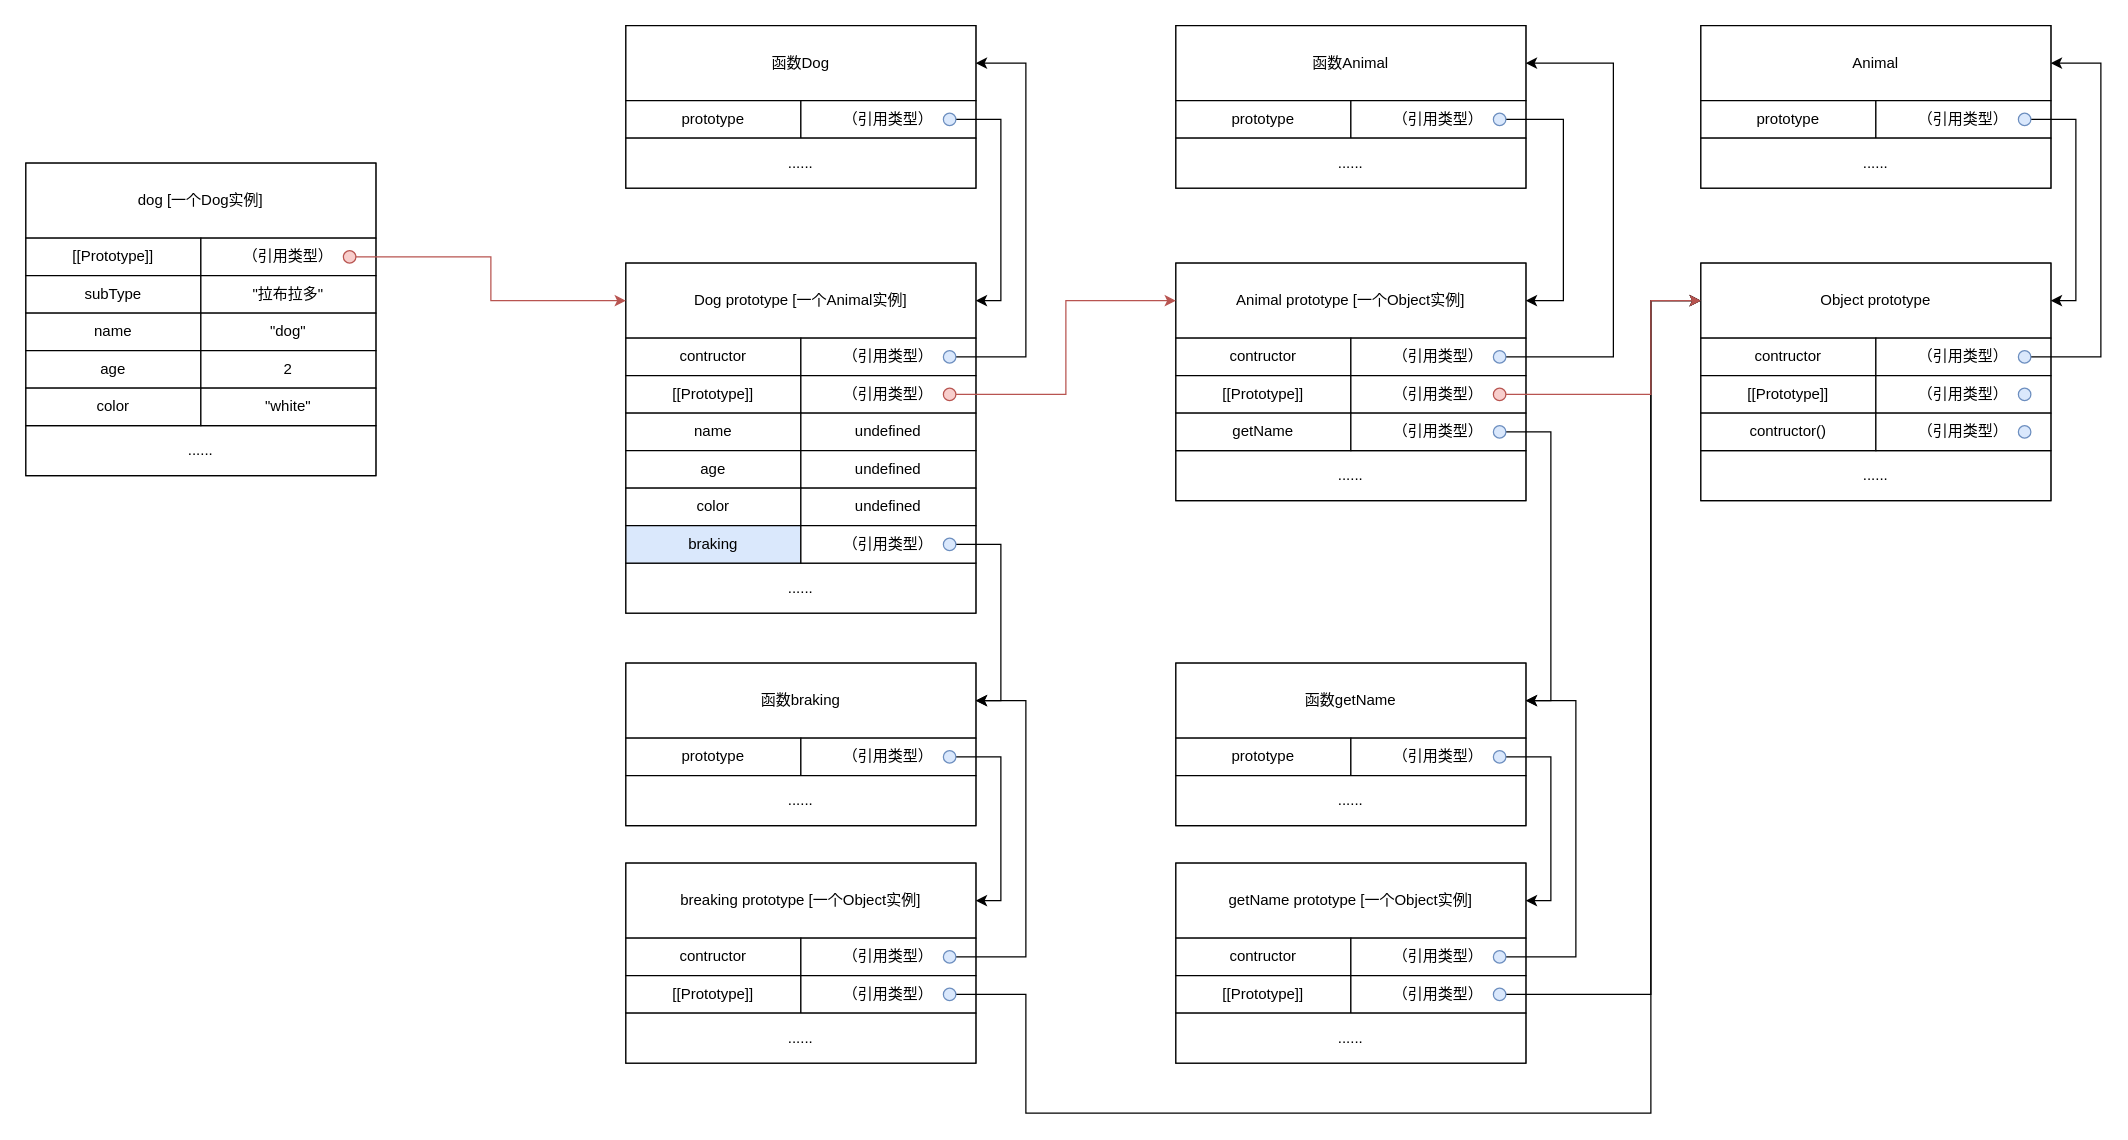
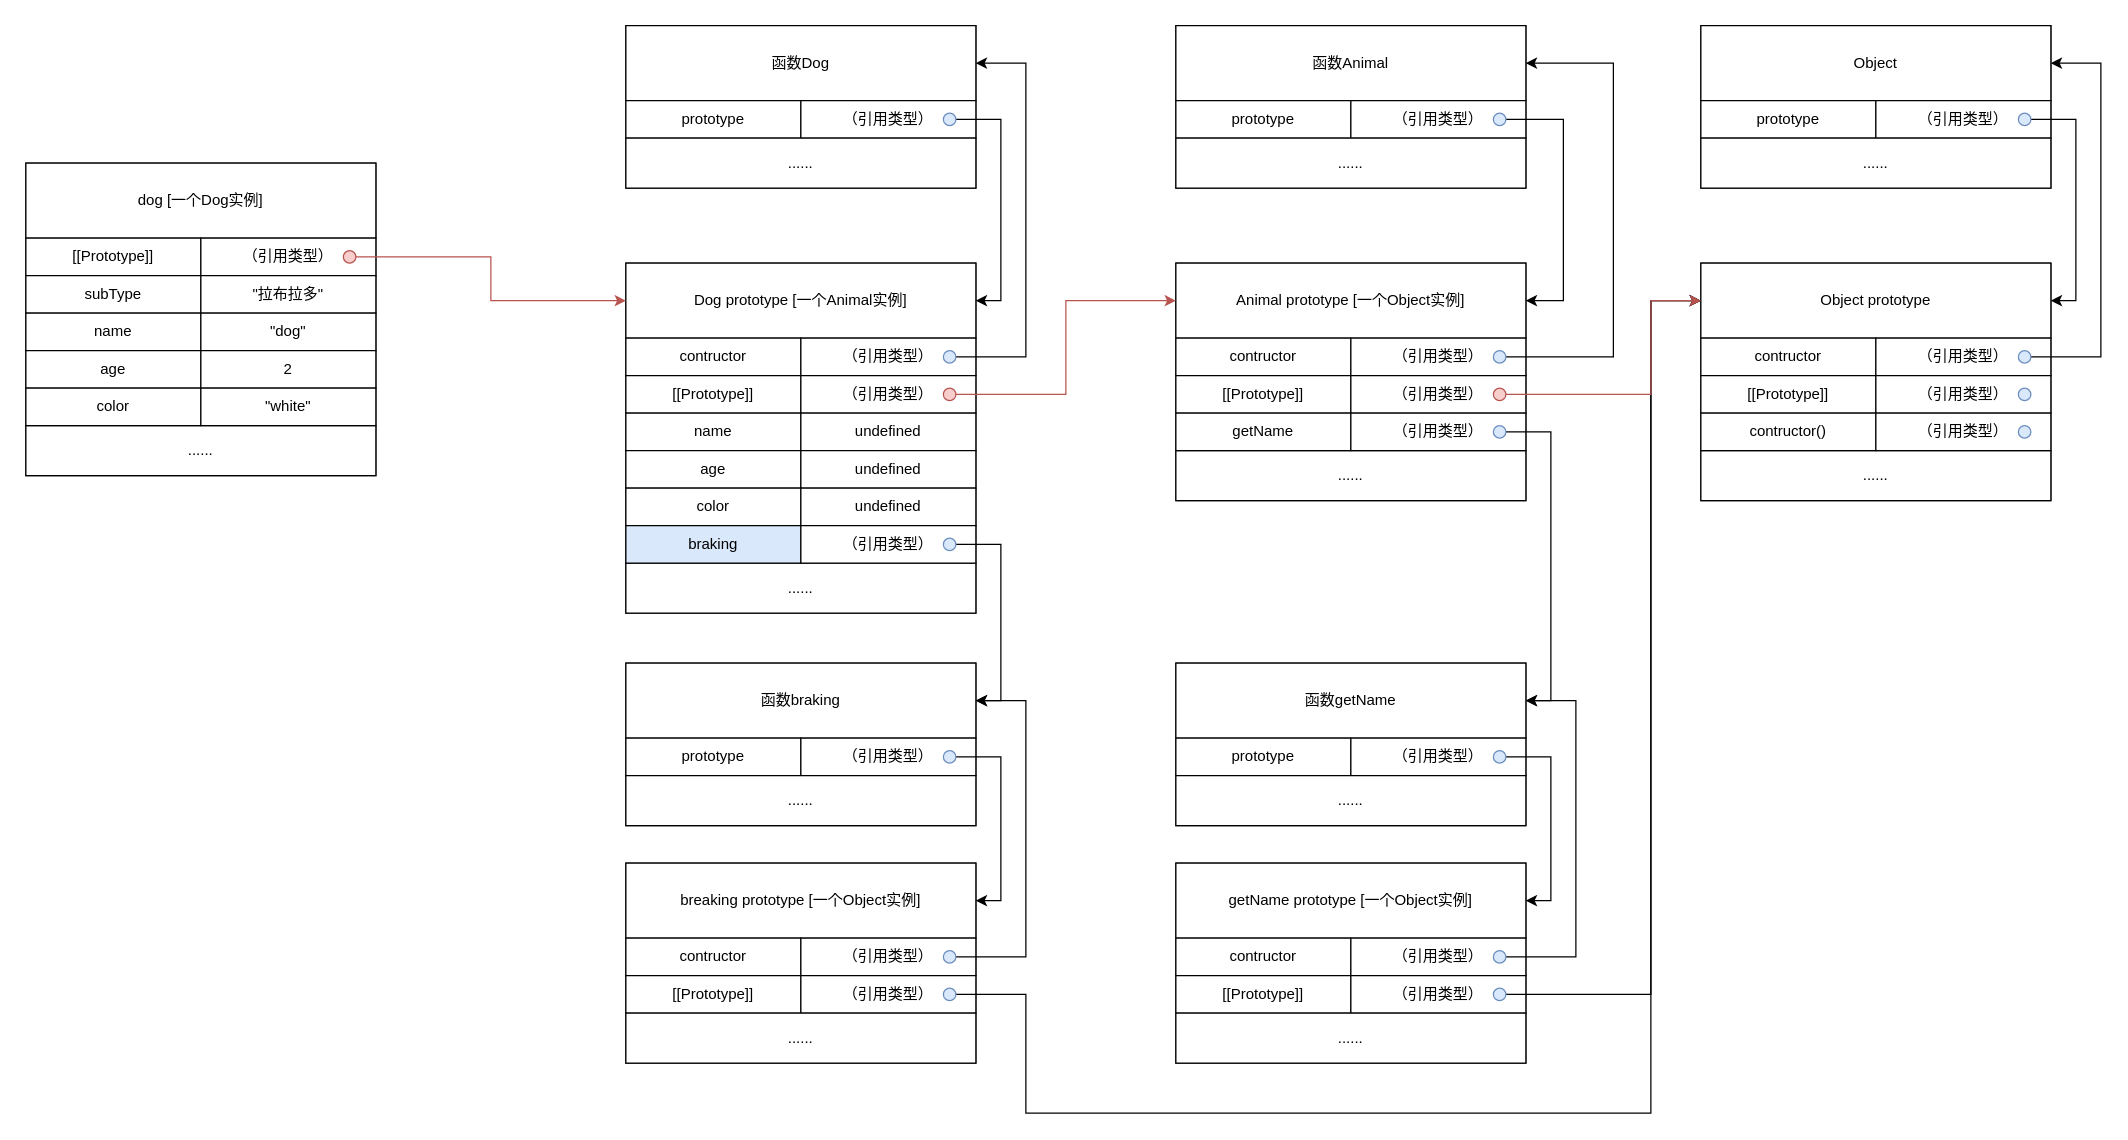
node "Animal": label "Animal" -> "Object"
